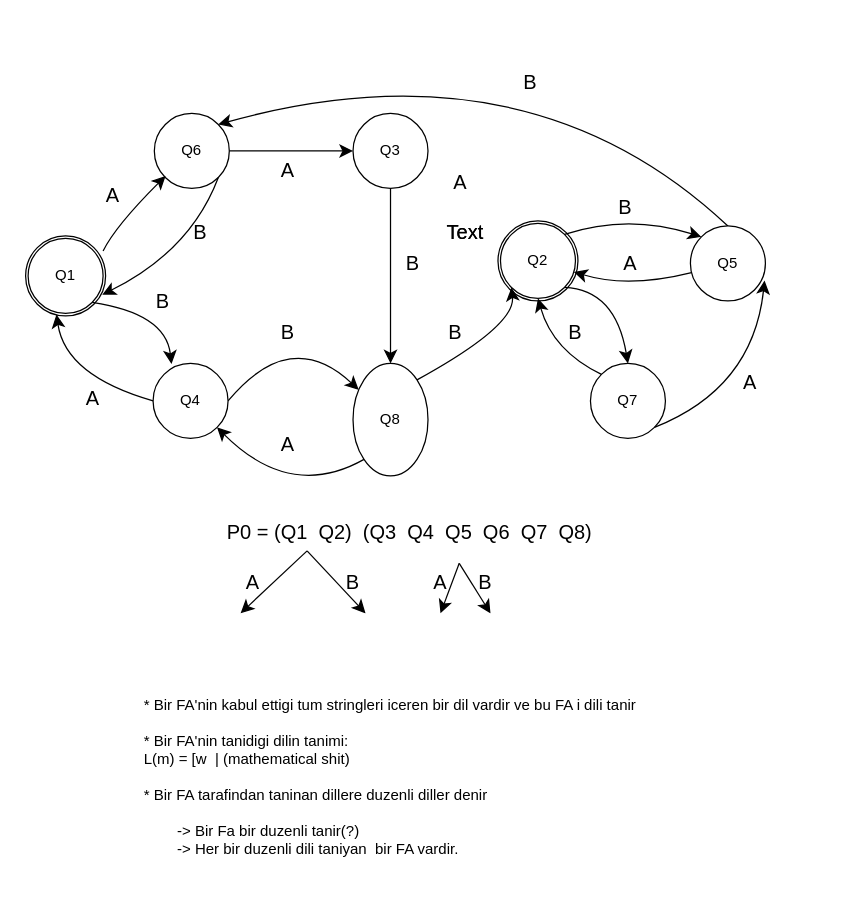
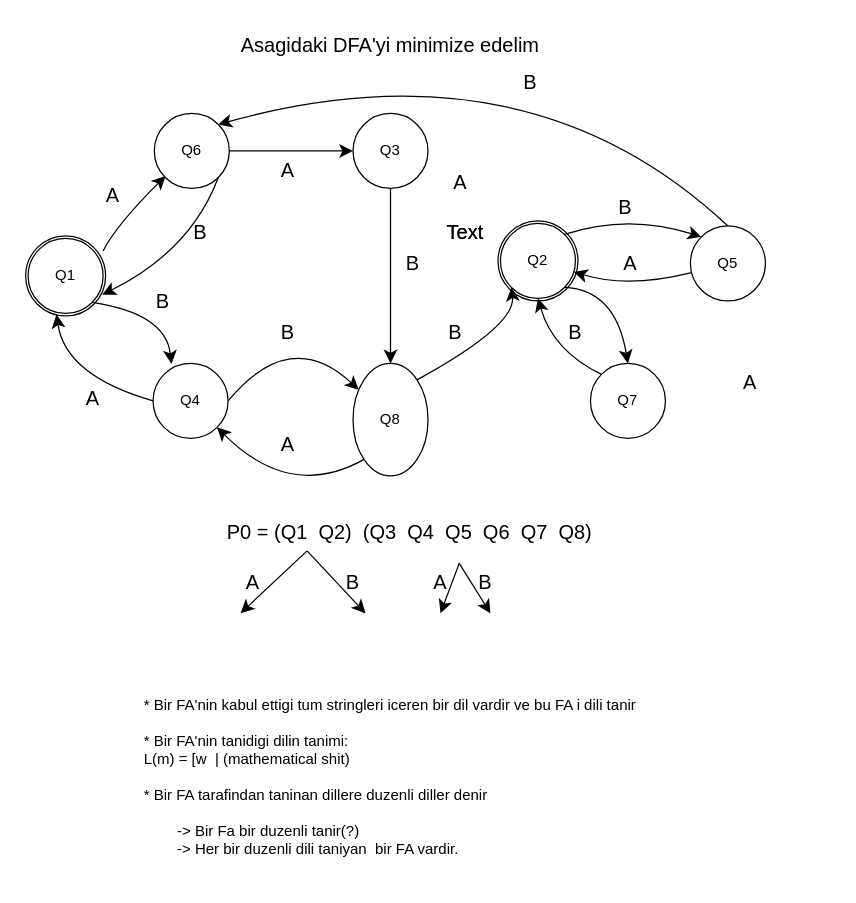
node "Asagidaki DFA'yi minimize edelim": added
edge "Q7" -> "Q5": removed
